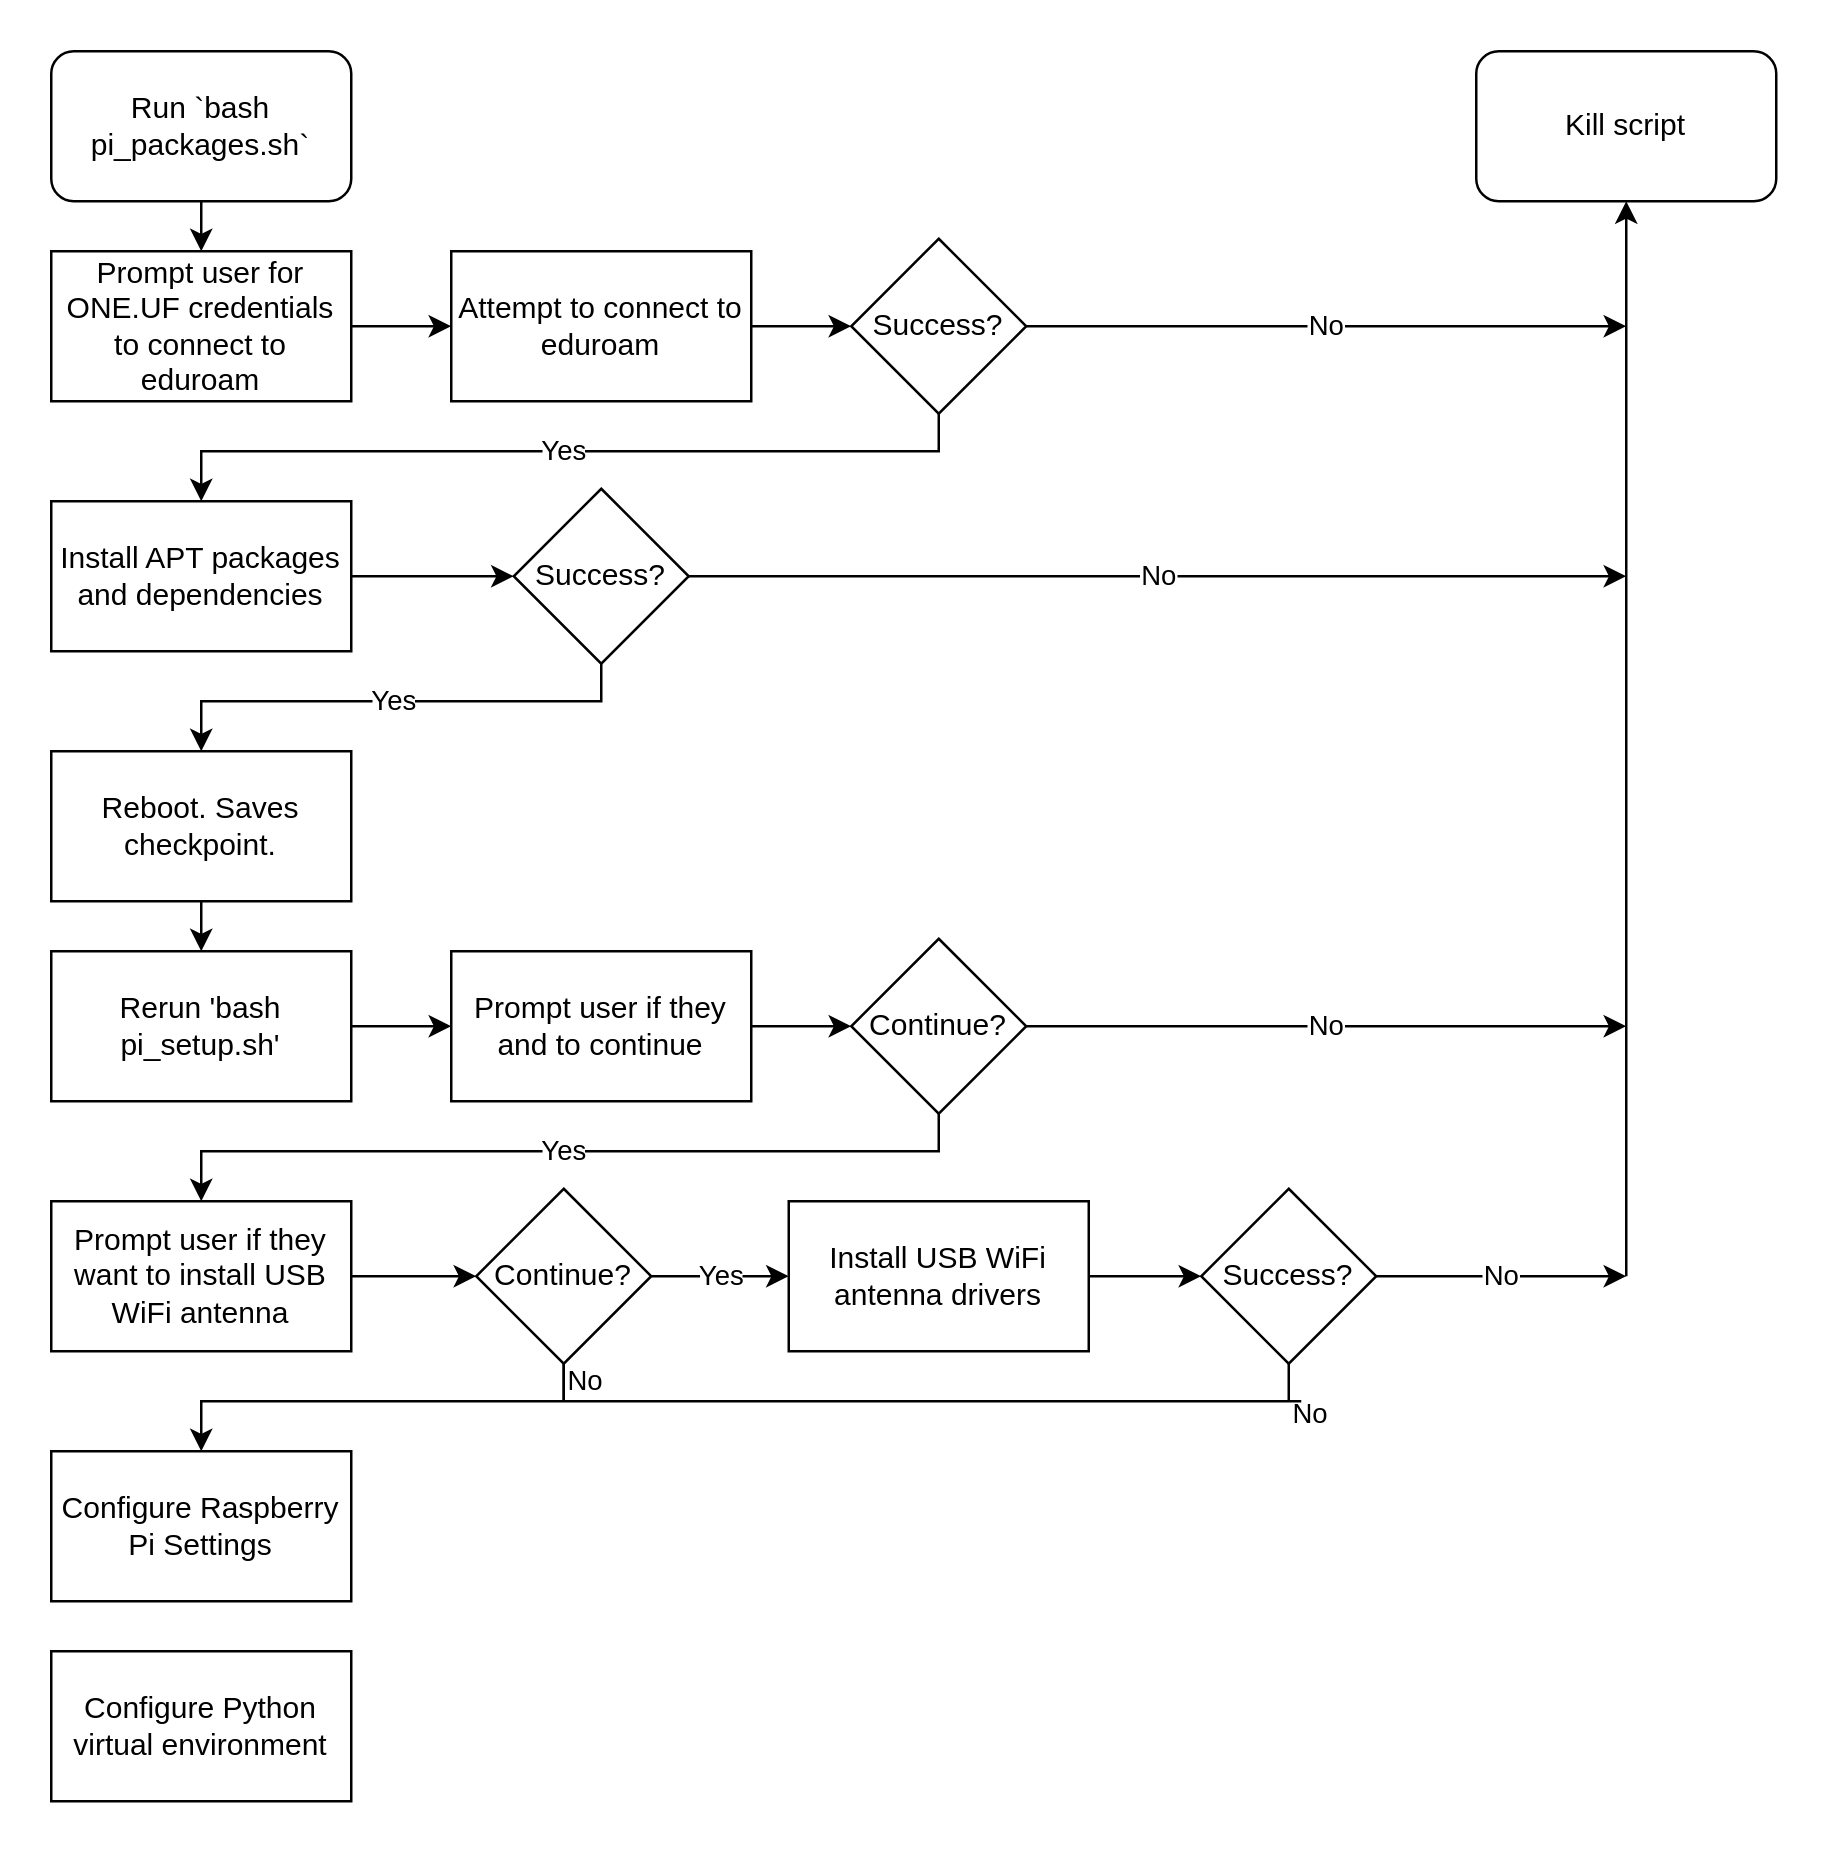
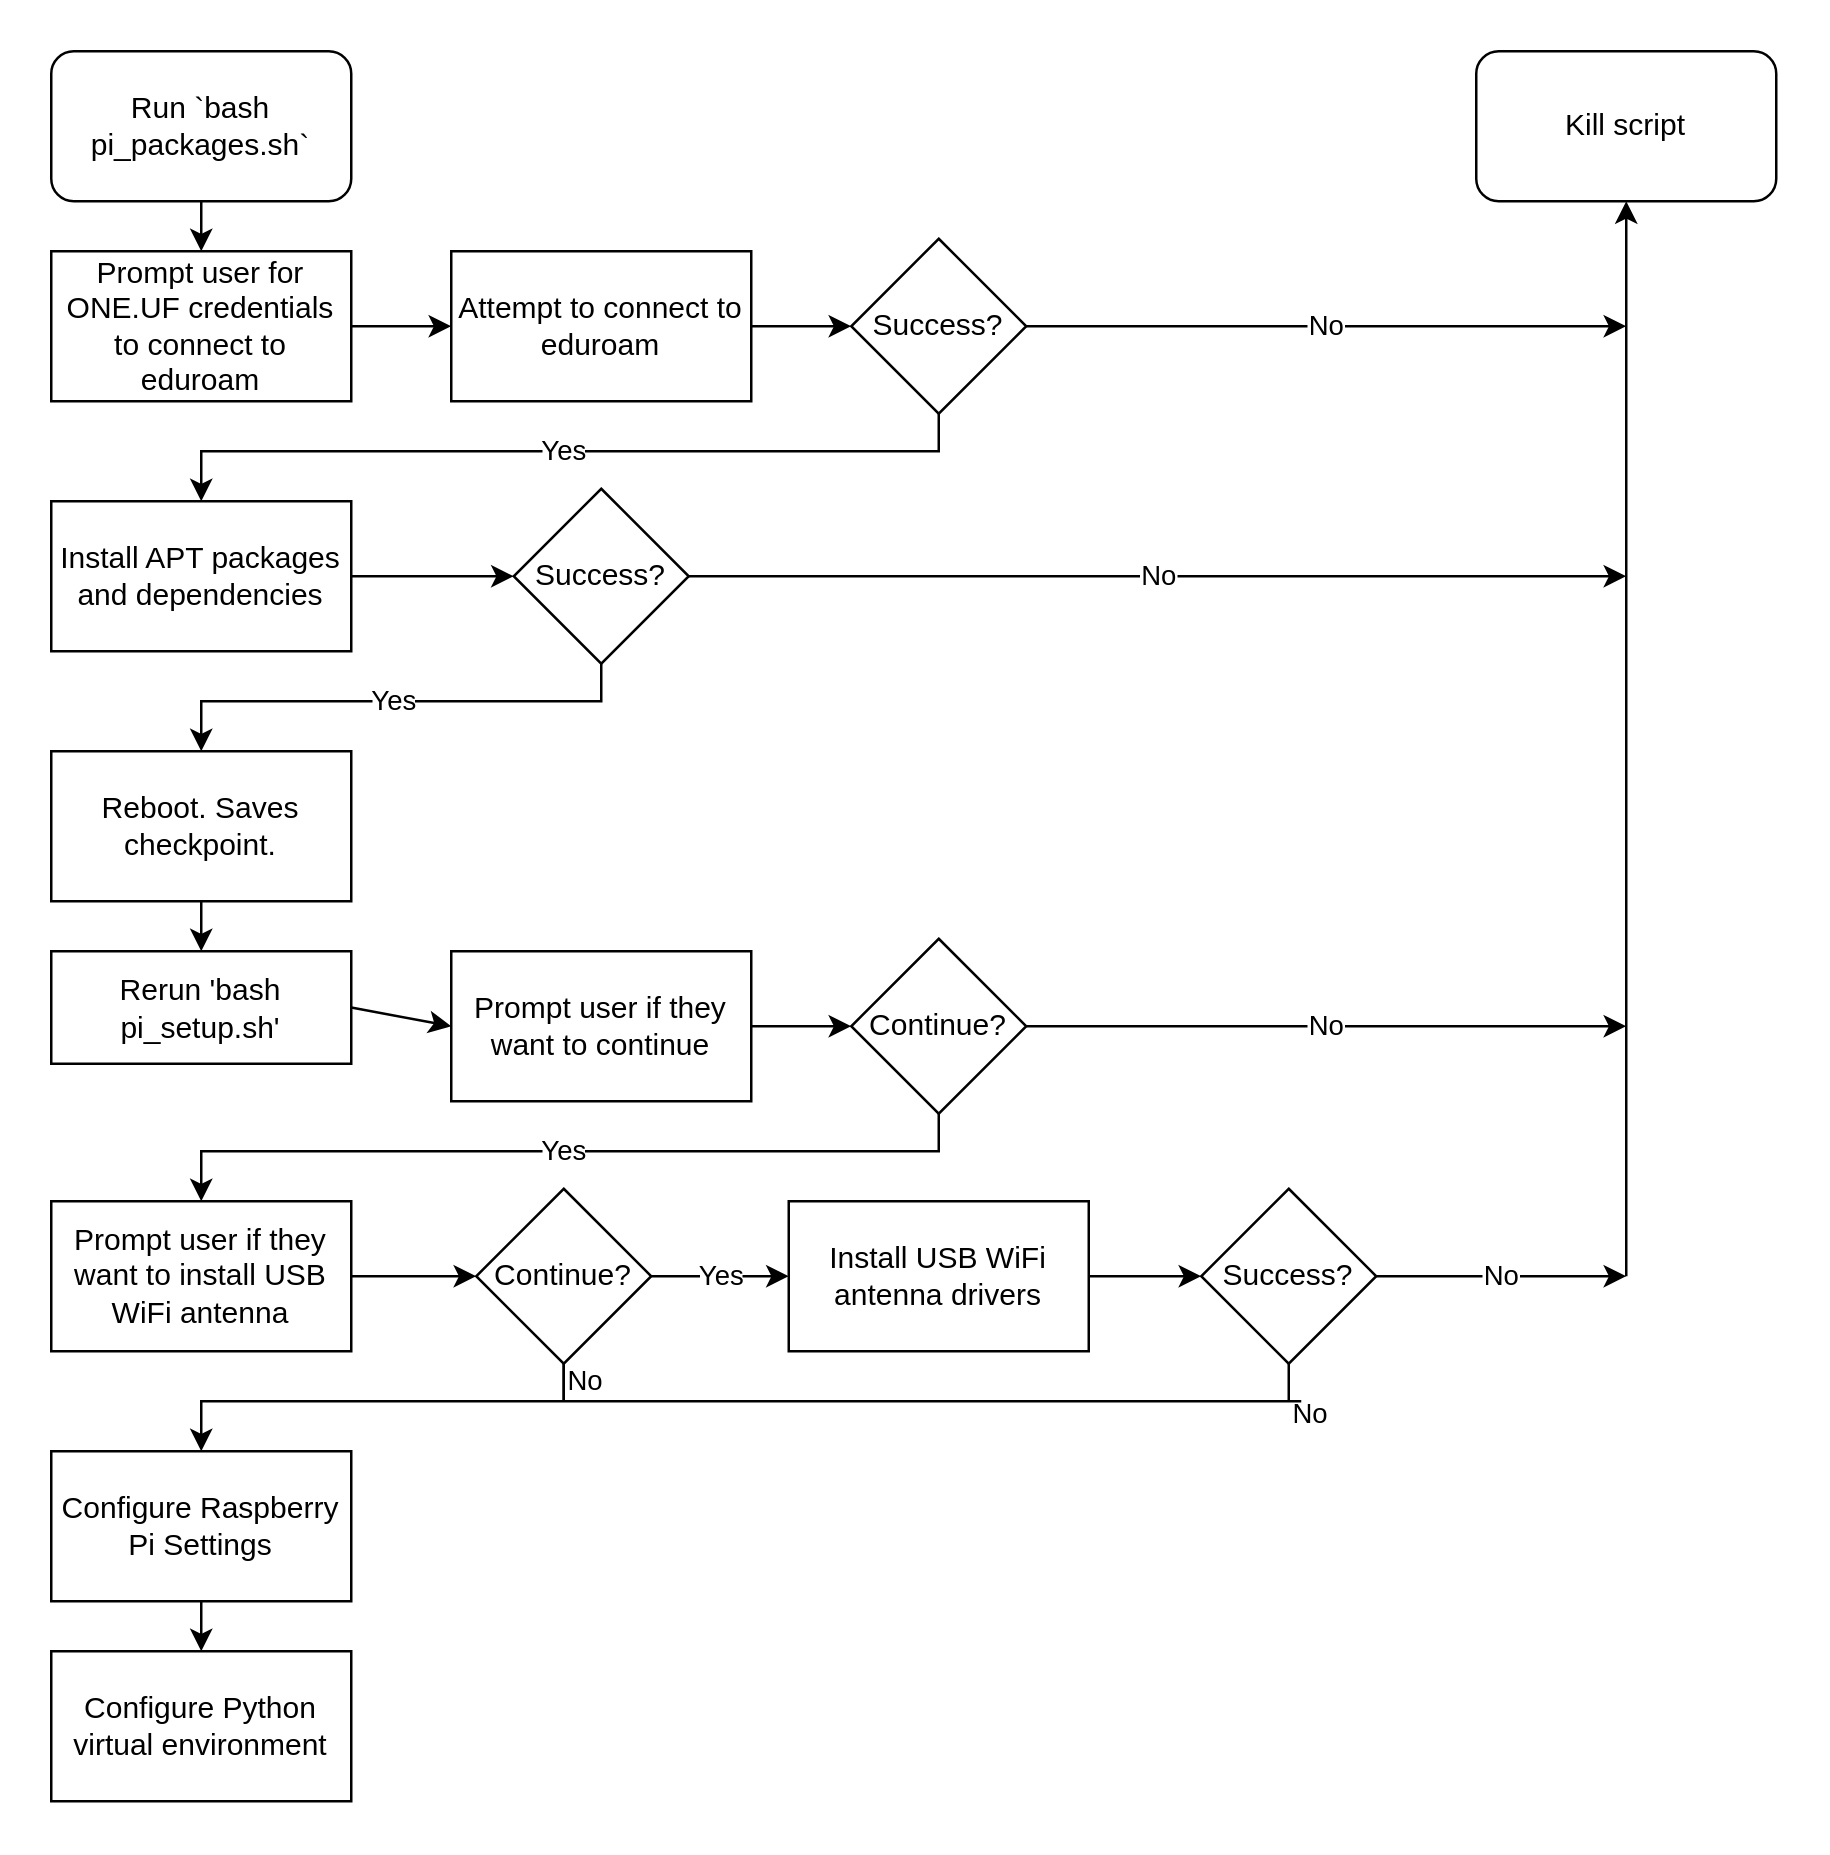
node "Rerun 'bash pi_setup.sh'": size 300x150 -> 300x113
node "Prompt user if they and to continue": label "Prompt user if they and to continue" -> "Prompt user if they want to continue"
edge "Configure Raspberry Pi Settings" -> "Configure Python virtual environment": added
